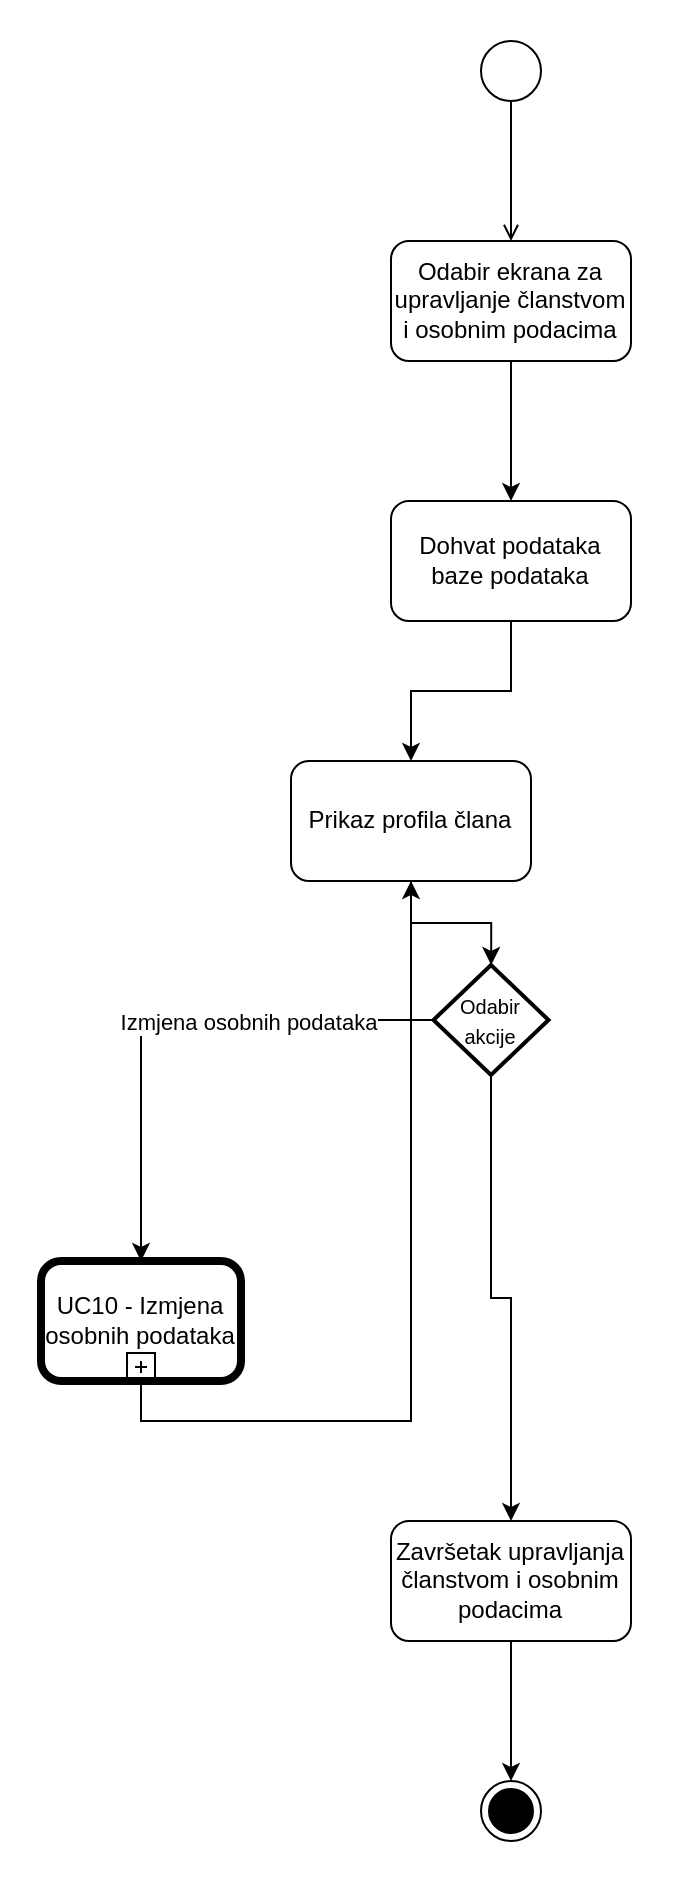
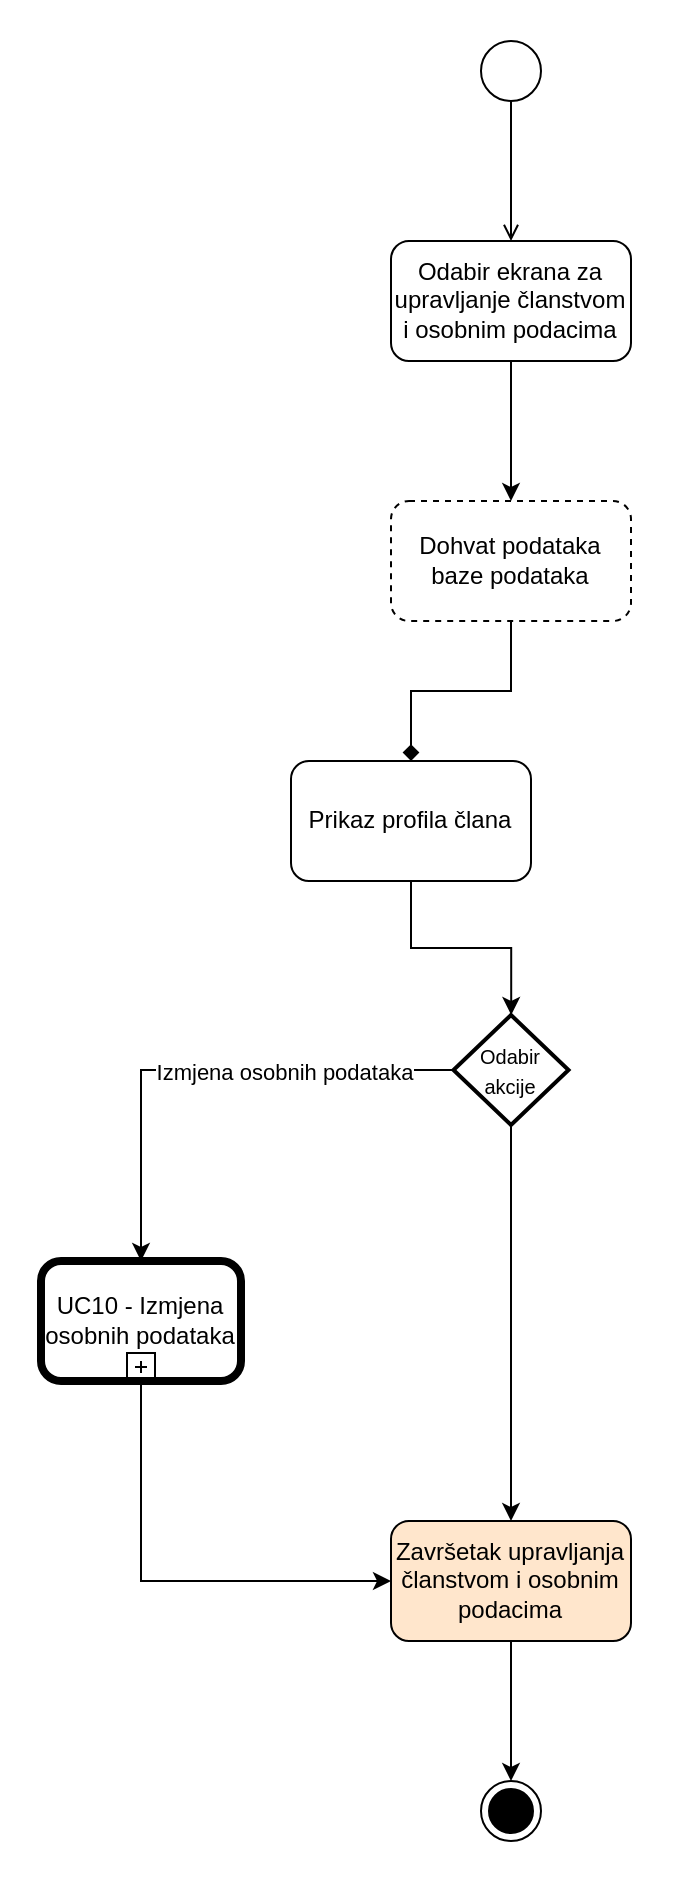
node "Dohvat podataka baze podataka": style solid -> dashed
edge "Dohvat podataka baze podataka" -> "Prikaz profila člana": arrowhead classic -> diamond
node "Odabir akcije": moved (491, 1020) -> (511, 1070)
edge "UC10 - Izmjena osobnih podataka" -> "Prikaz profila člana": now "UC10 - Izmjena osobnih podataka" -> "Završetak upravljanja članstvom i osobnim podacima"
node "Završetak upravljanja članstvom i osobnim podacima": fillcolor #ffffff -> #ffe6cc
